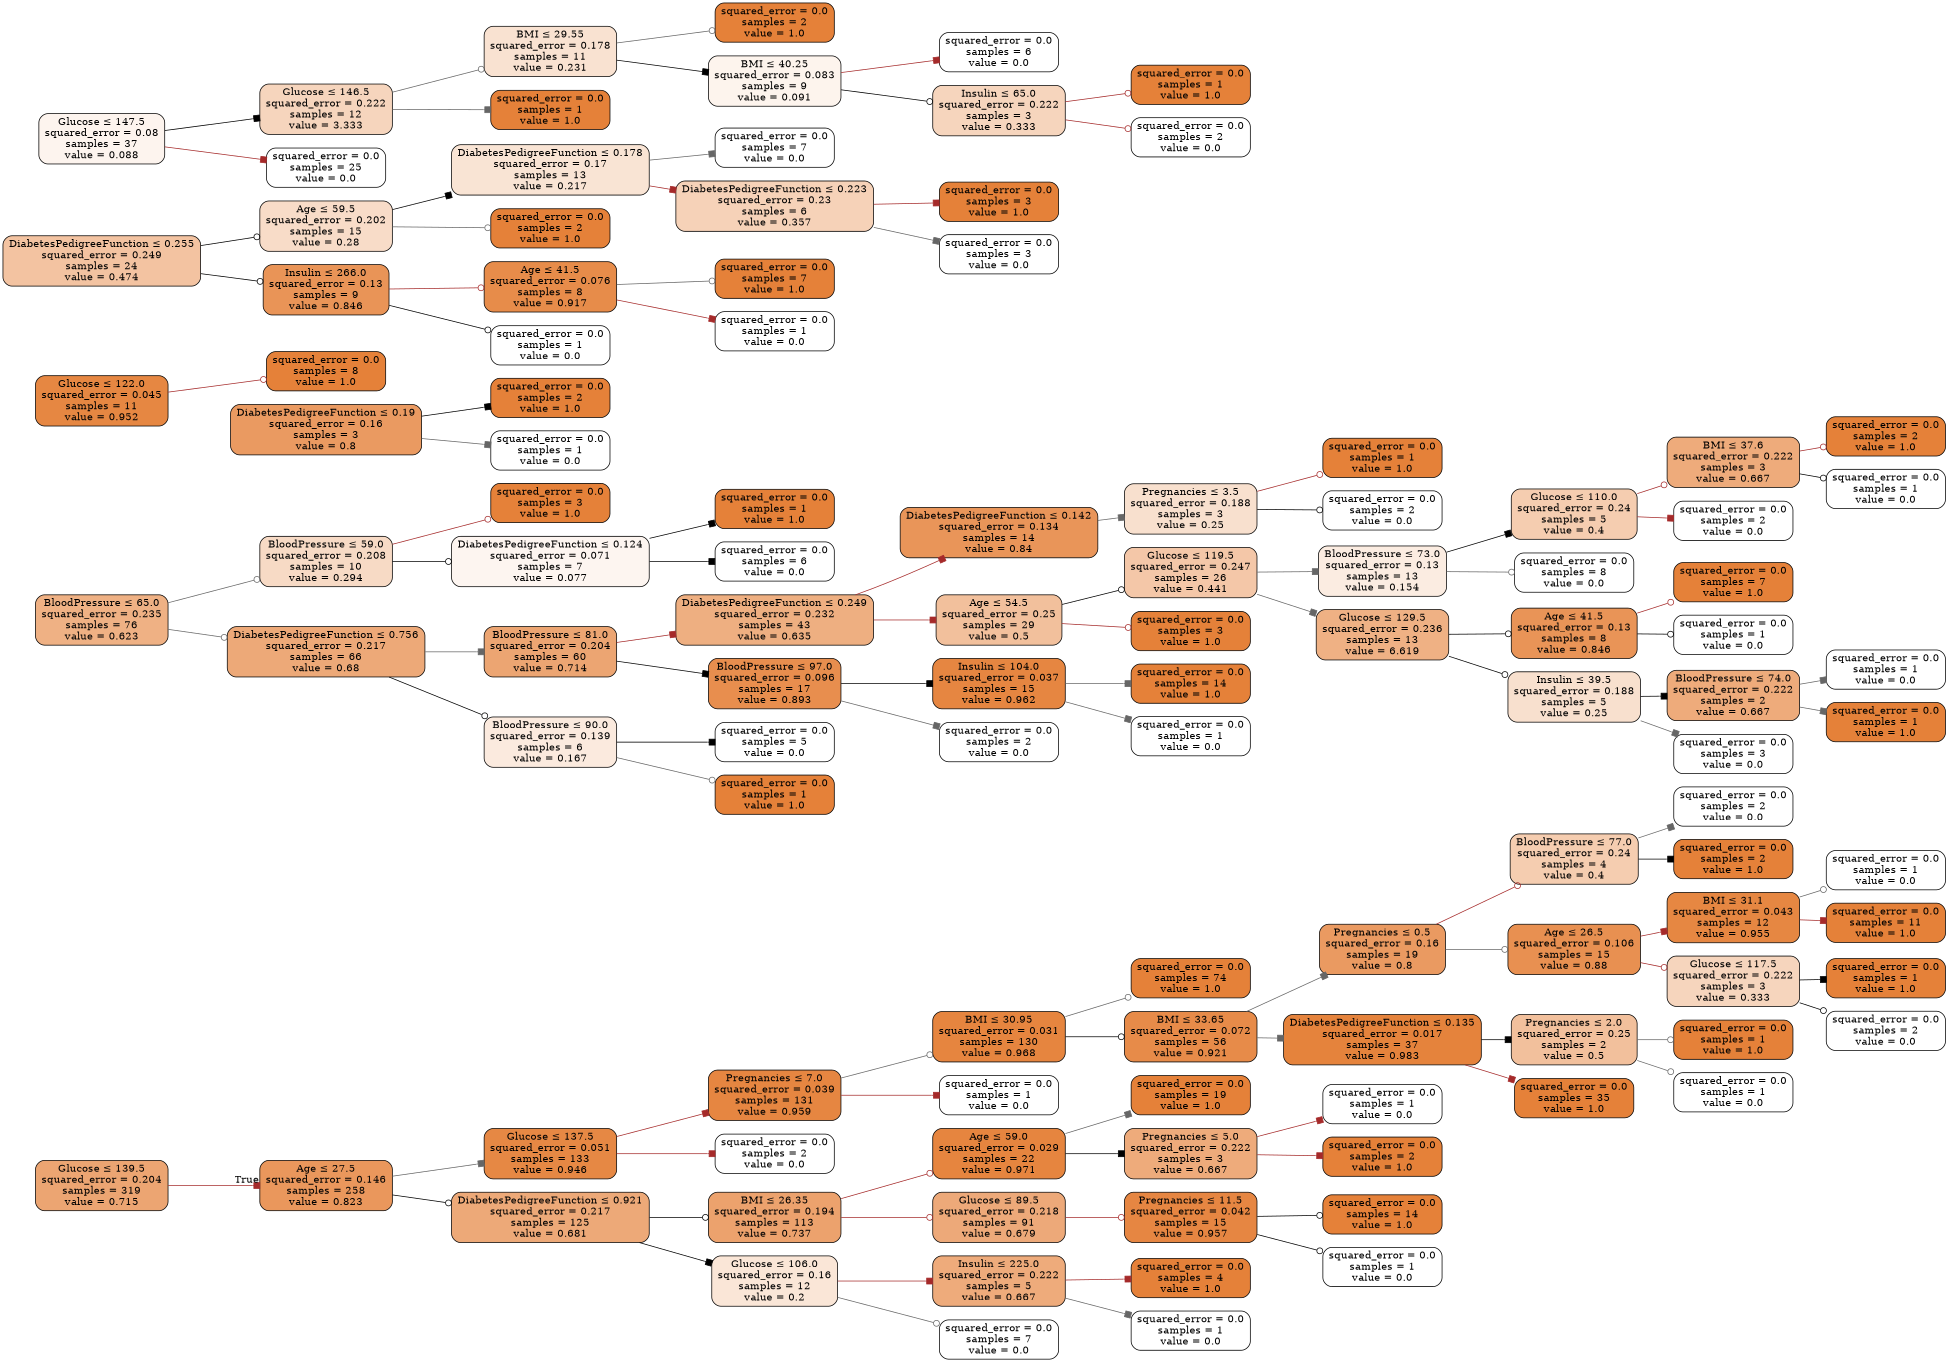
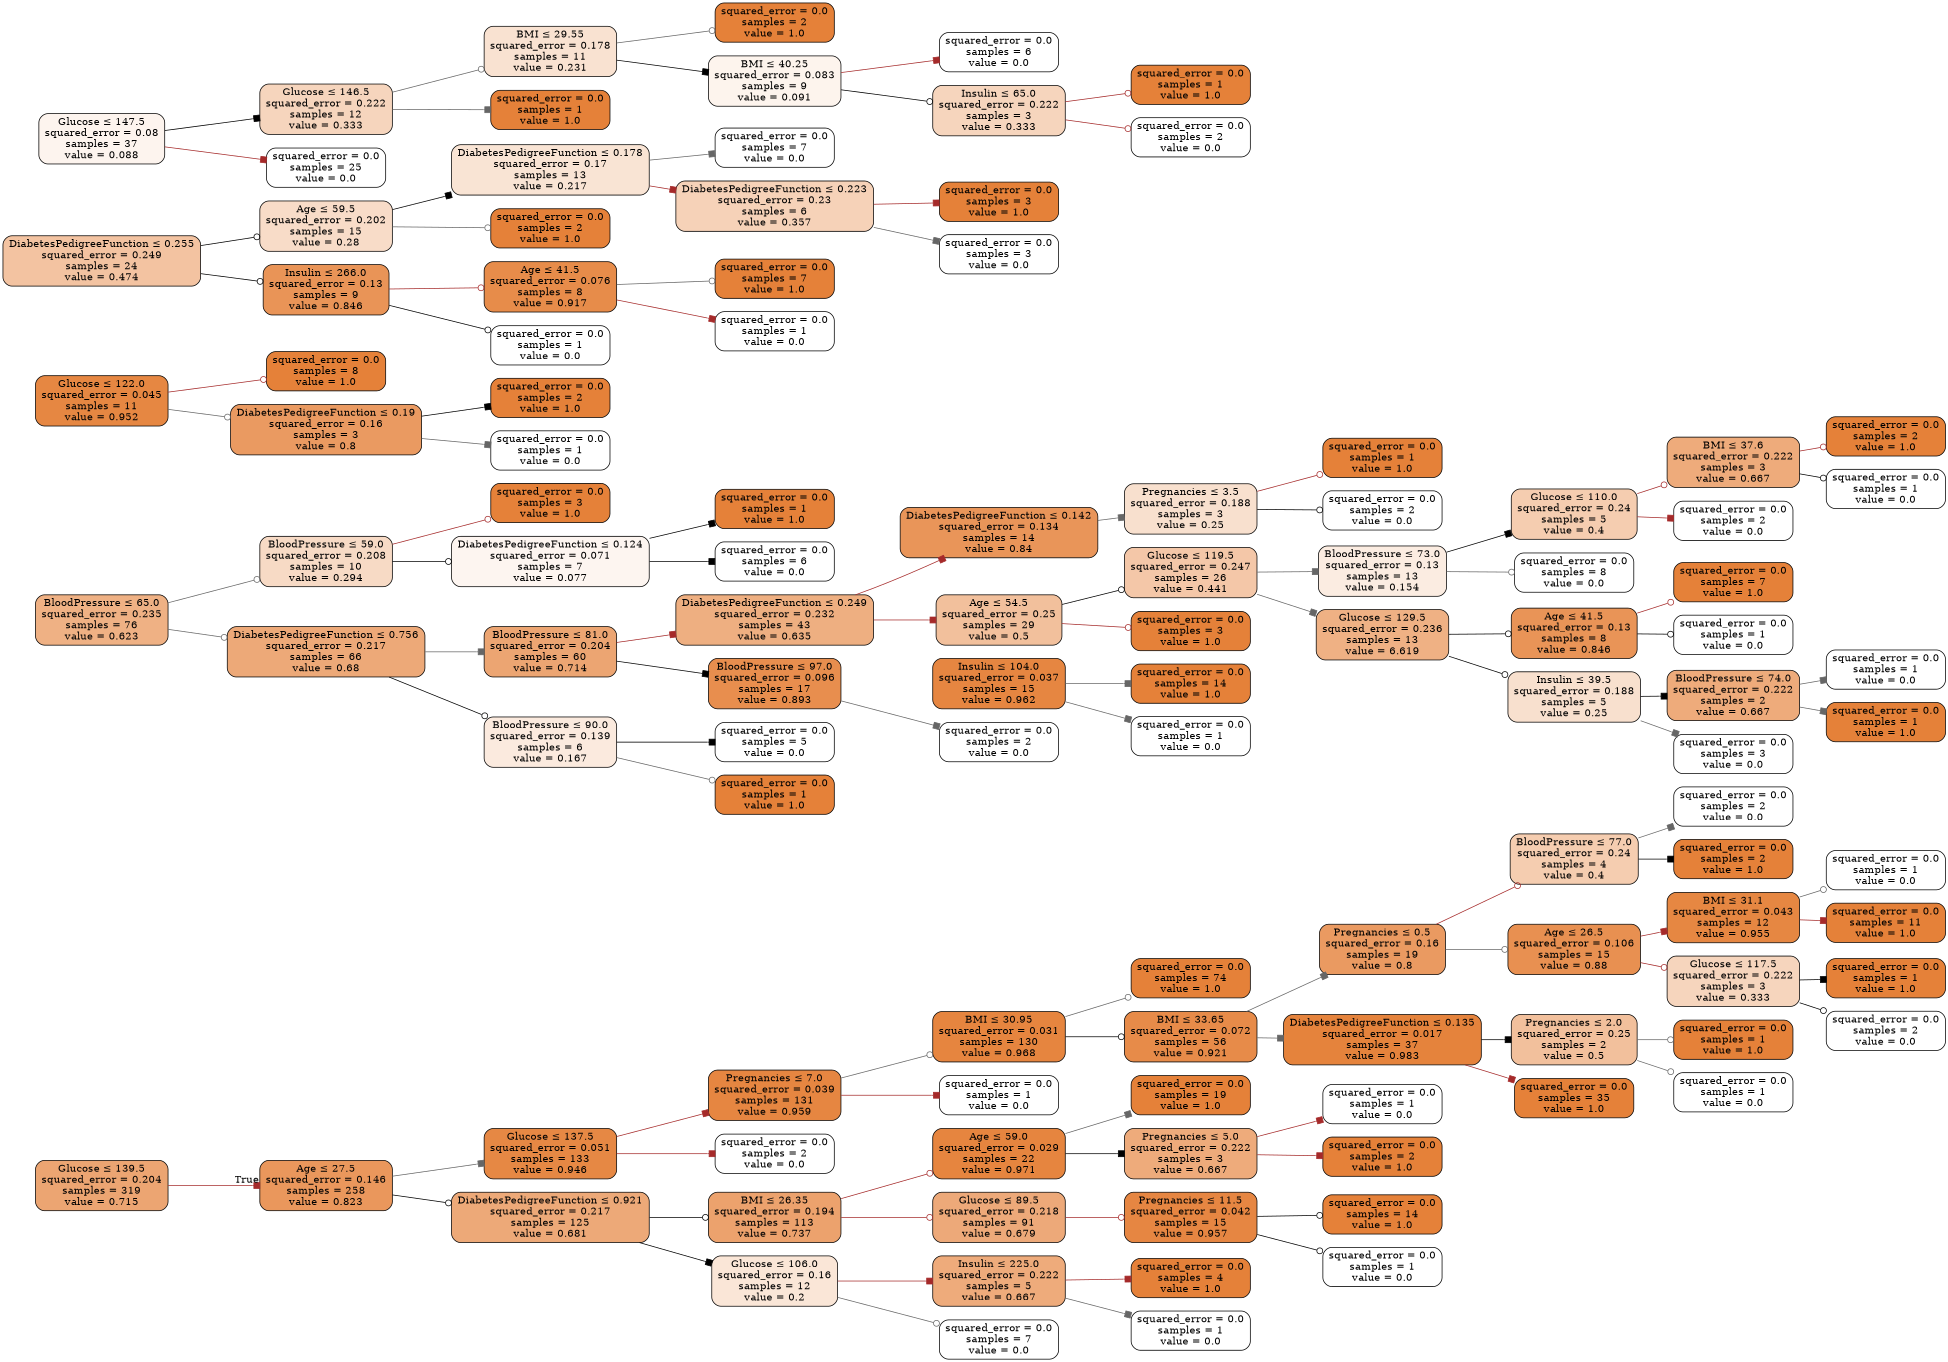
node "Glucose ≤ 146.5": text "value = 3.333" -> "value = 0.333"
edge "Glucose ≤ 122.0" -> "DiabetesPedigreeFunction ≤ 0.19": added
edge "BloodPressure ≤ 97.0" -> "Insulin ≤ 104.0": removed
